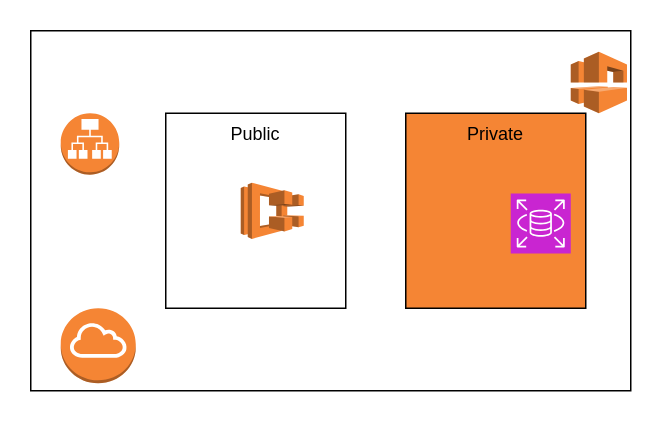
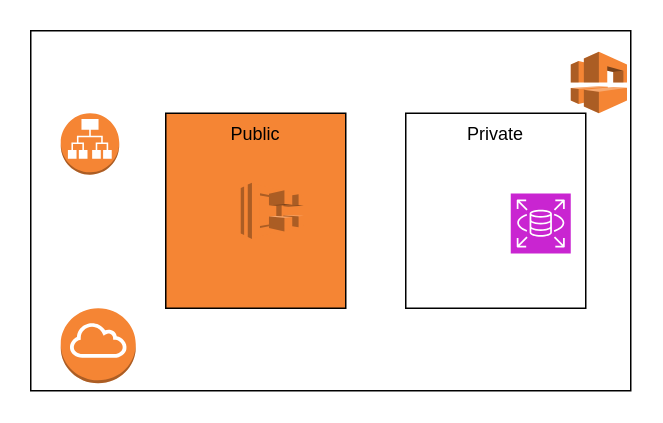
node "Public": fillcolor #ffffff -> #f58534
node "Private": fillcolor #f58534 -> #ffffff
